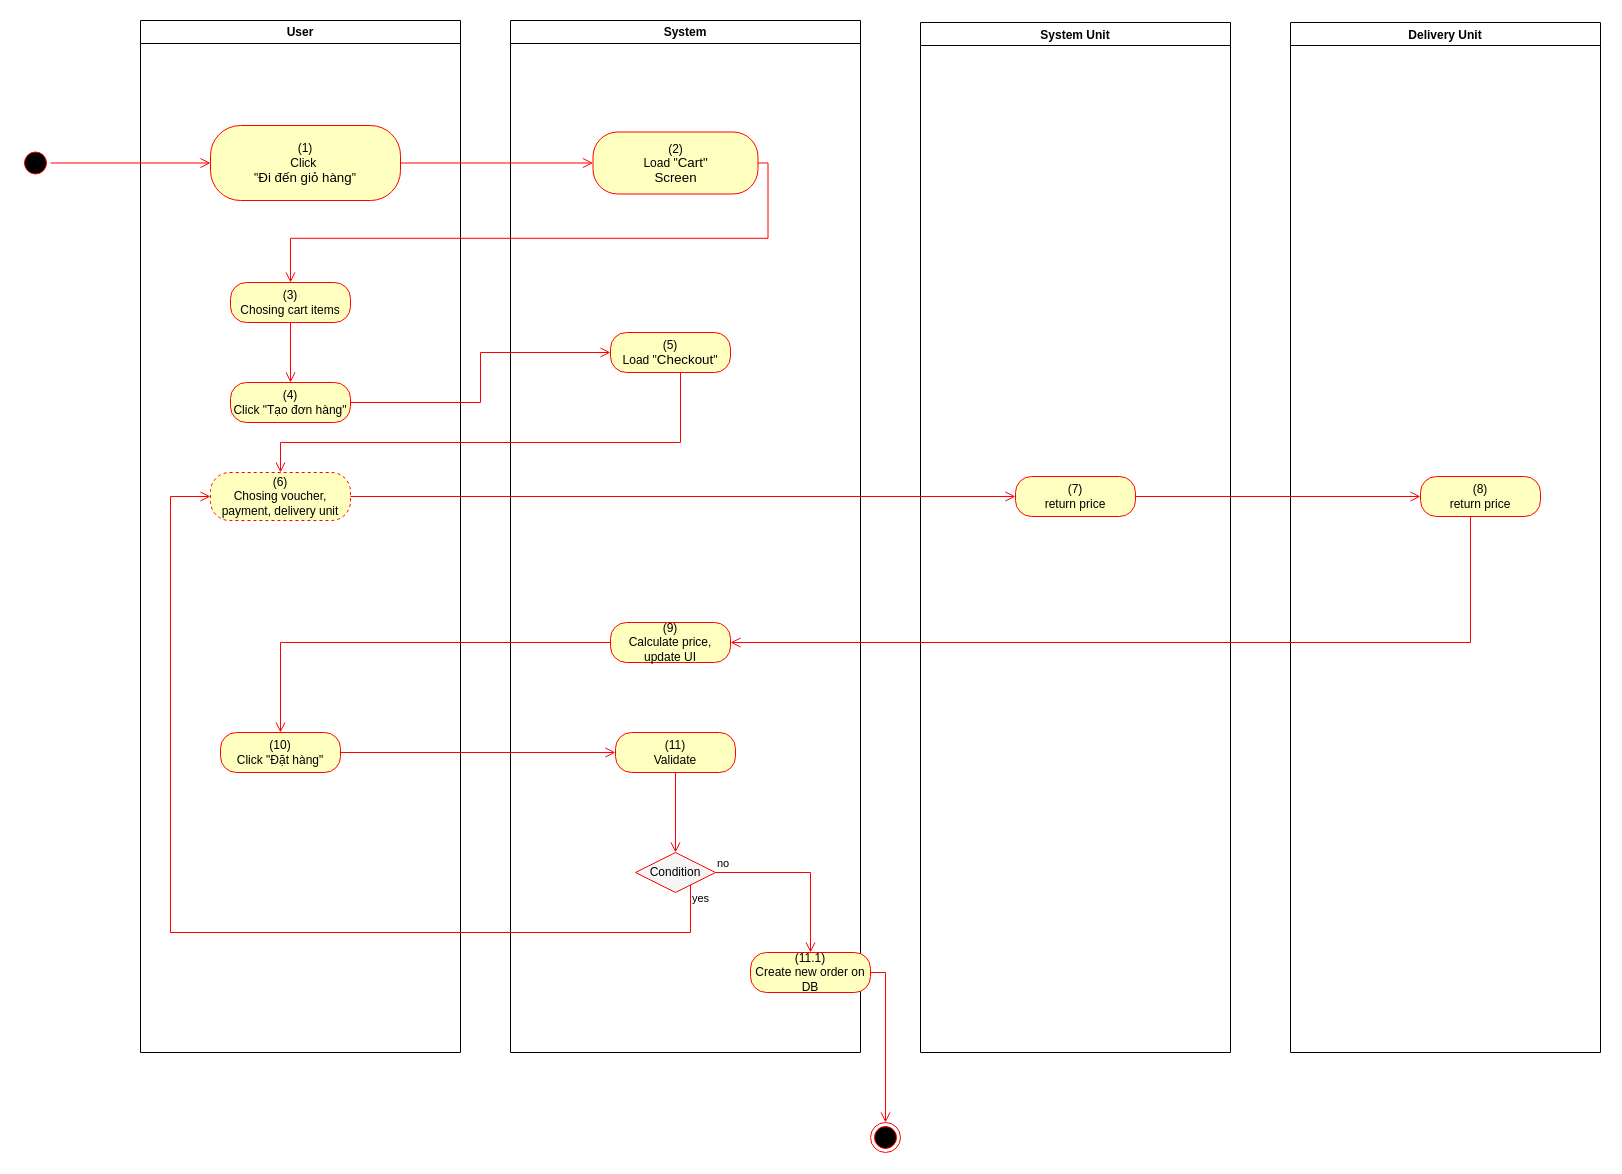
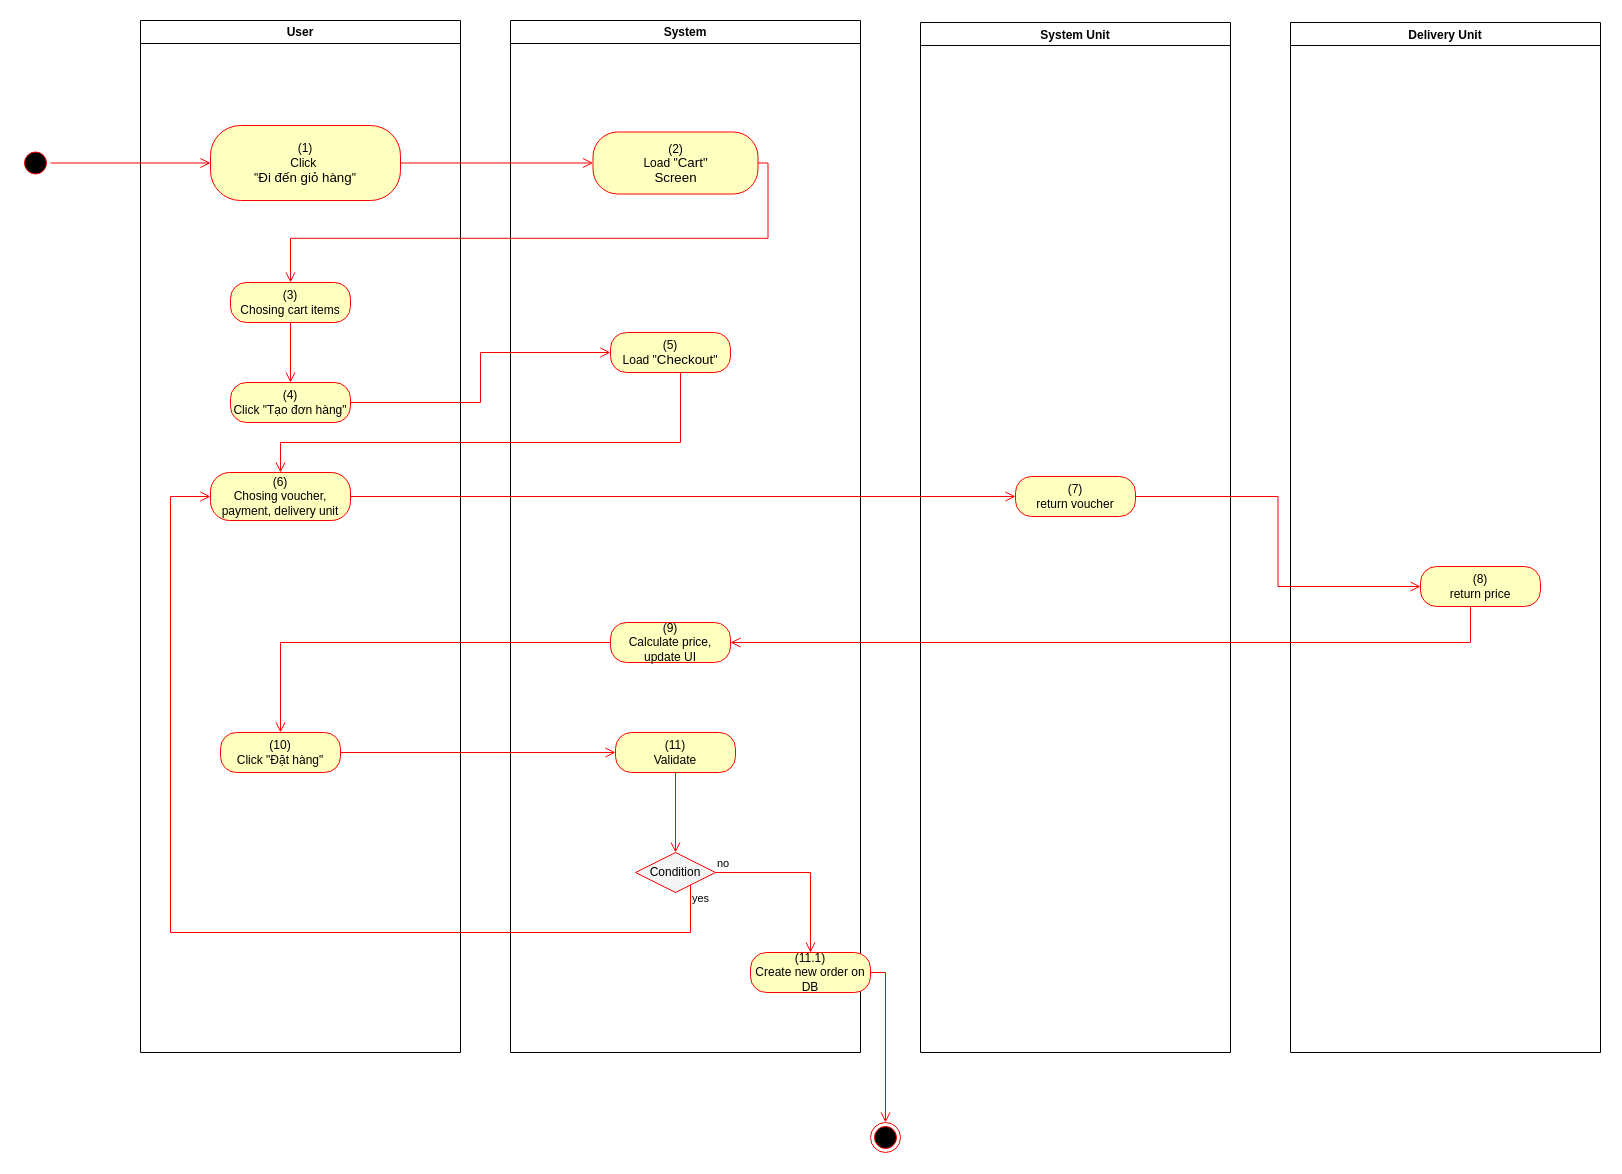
node "(6) Chosing voucher, payment, delivery unit": style dashed -> solid
node "(7) return price": label "(7) return price" -> "(7) return voucher"
node "(8) return price": moved (1481, 497) -> (1481, 587)
